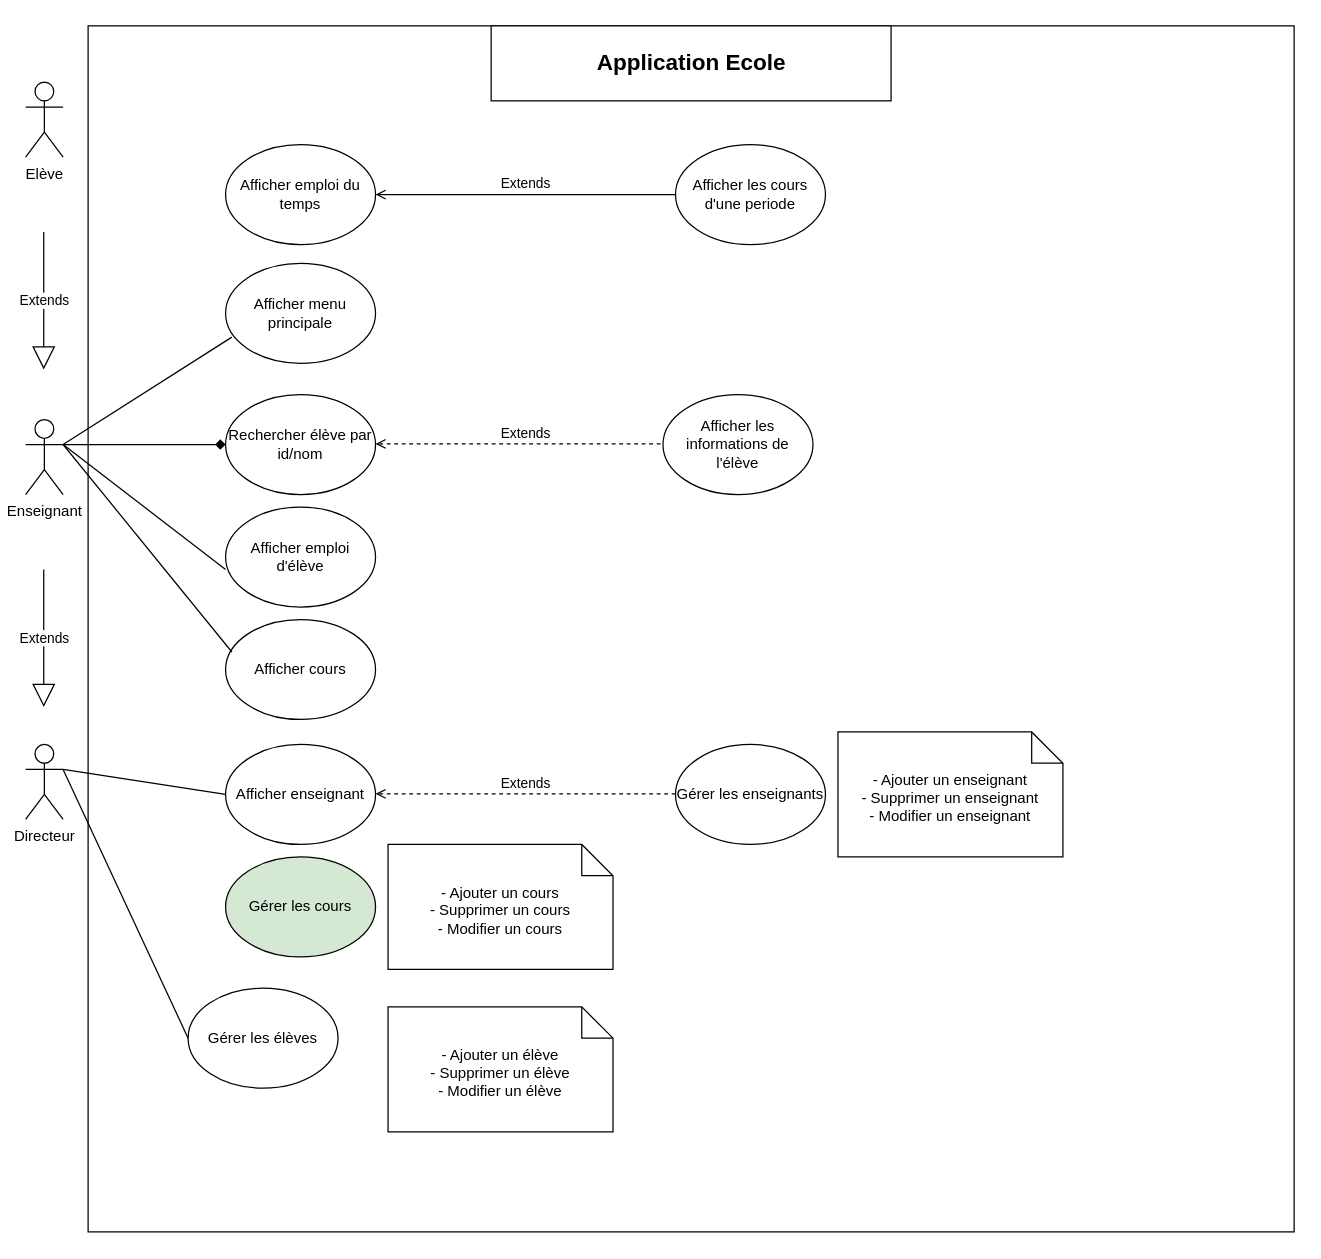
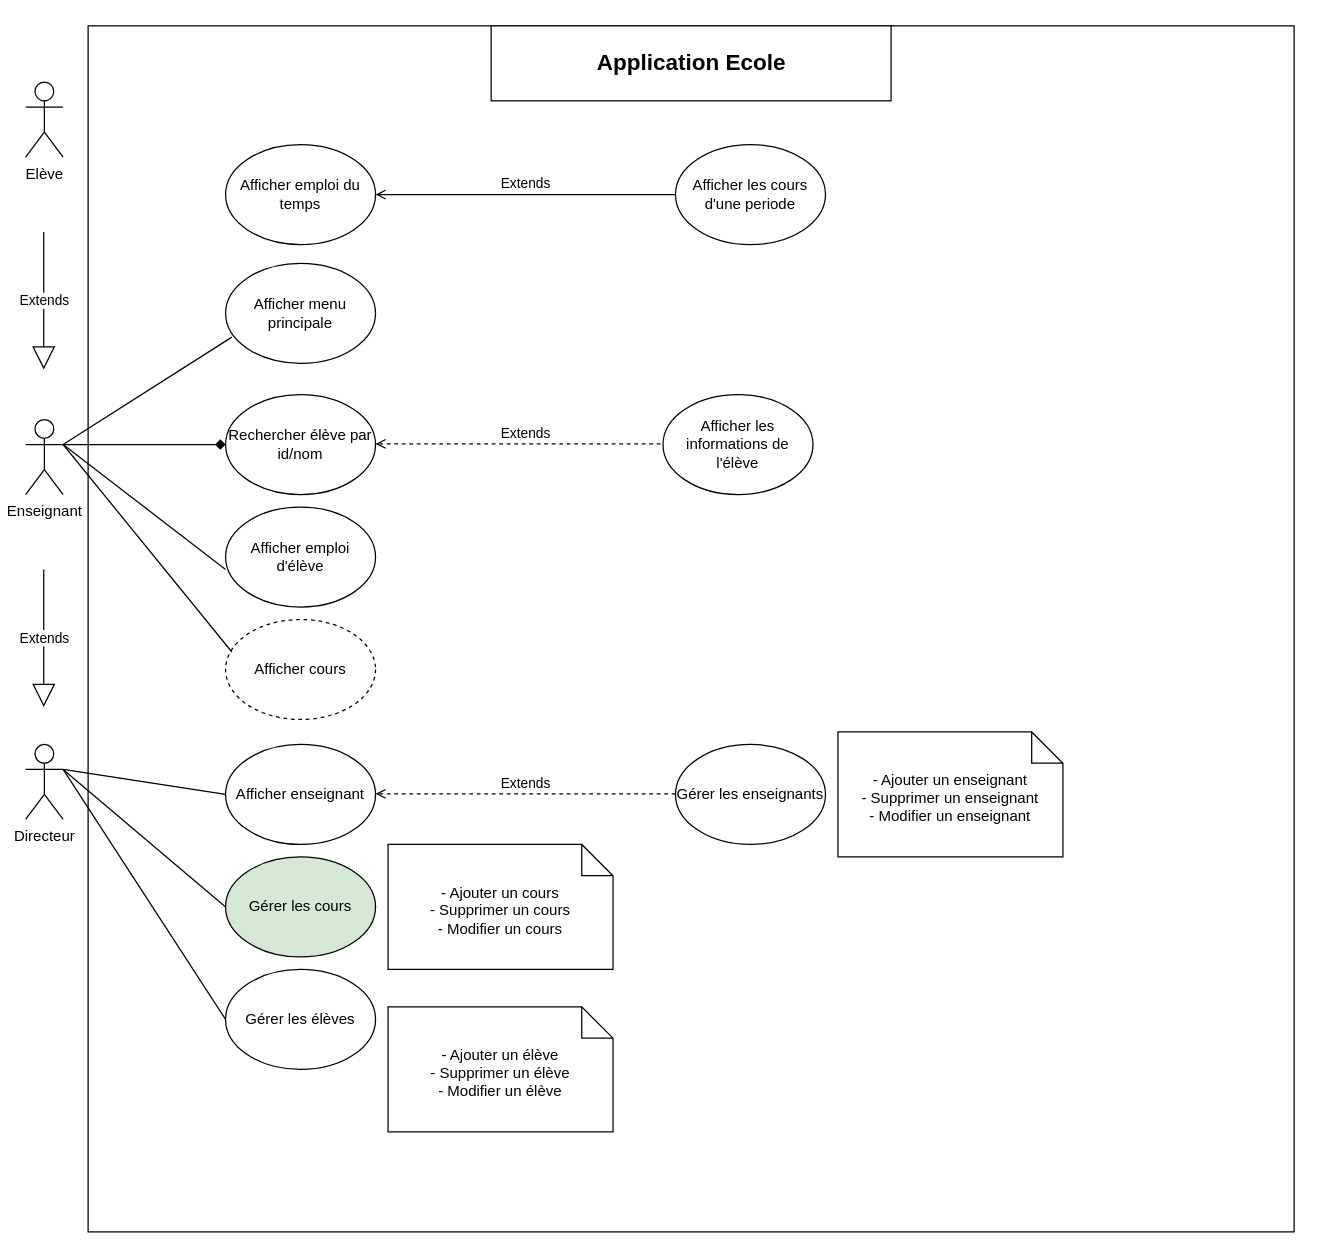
node "Afficher cours": style solid -> dashed
edge "Directeur" -- "Gérer les cours": added
node "Gérer les élèves": moved (263, 1038) -> (301, 1019)
